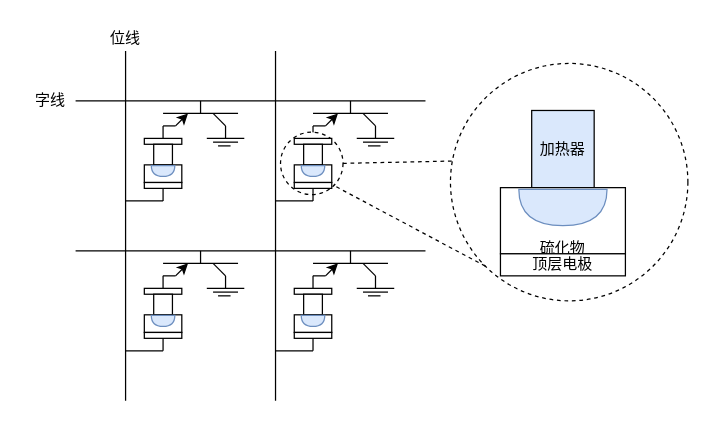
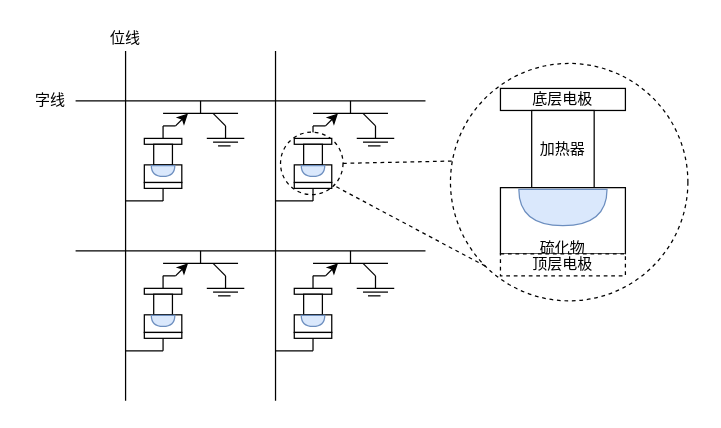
node "底层电极": added
node "加热器": fillcolor #dae8fc -> #ffffff
node "顶层电极": style solid -> dashed
